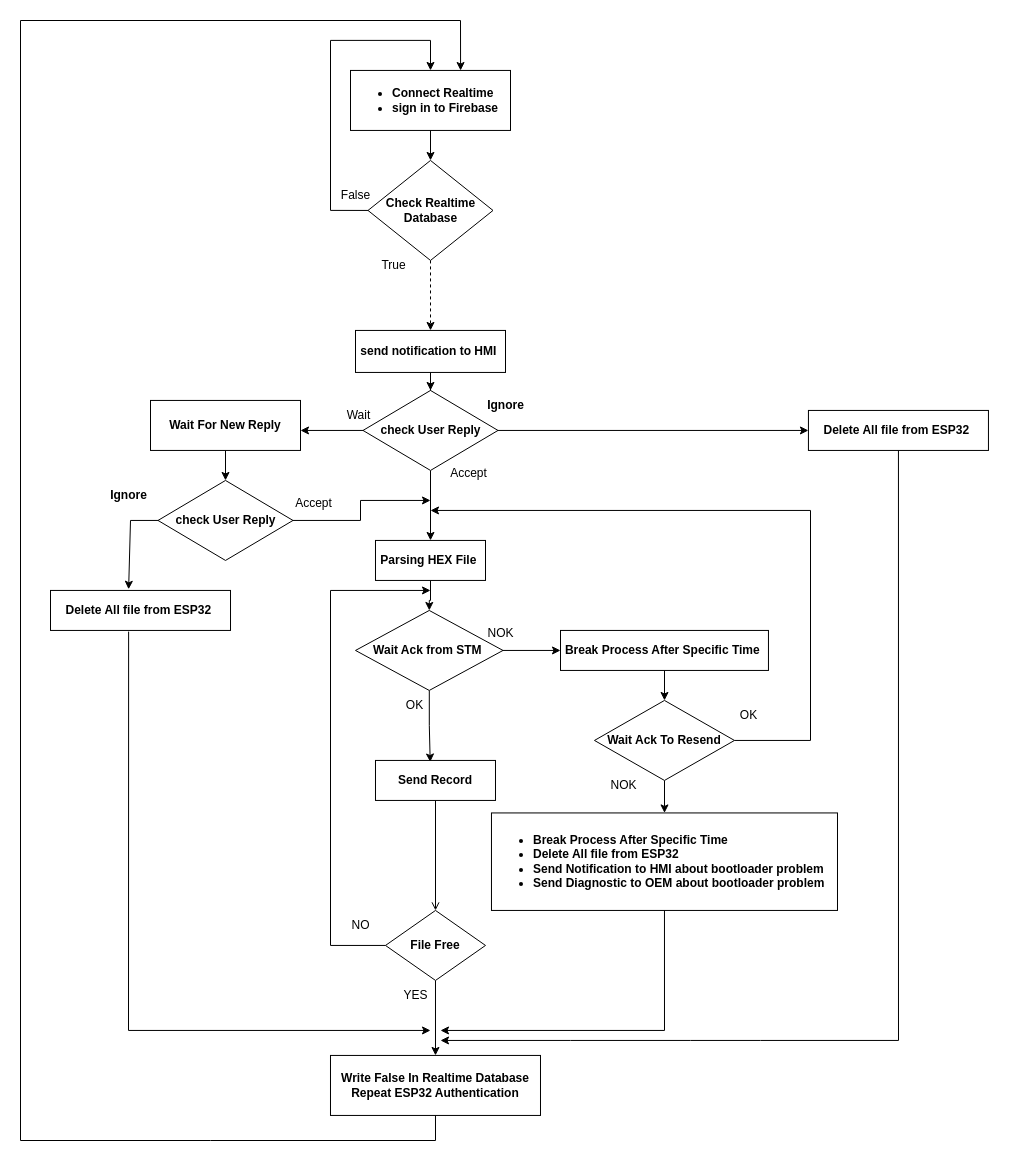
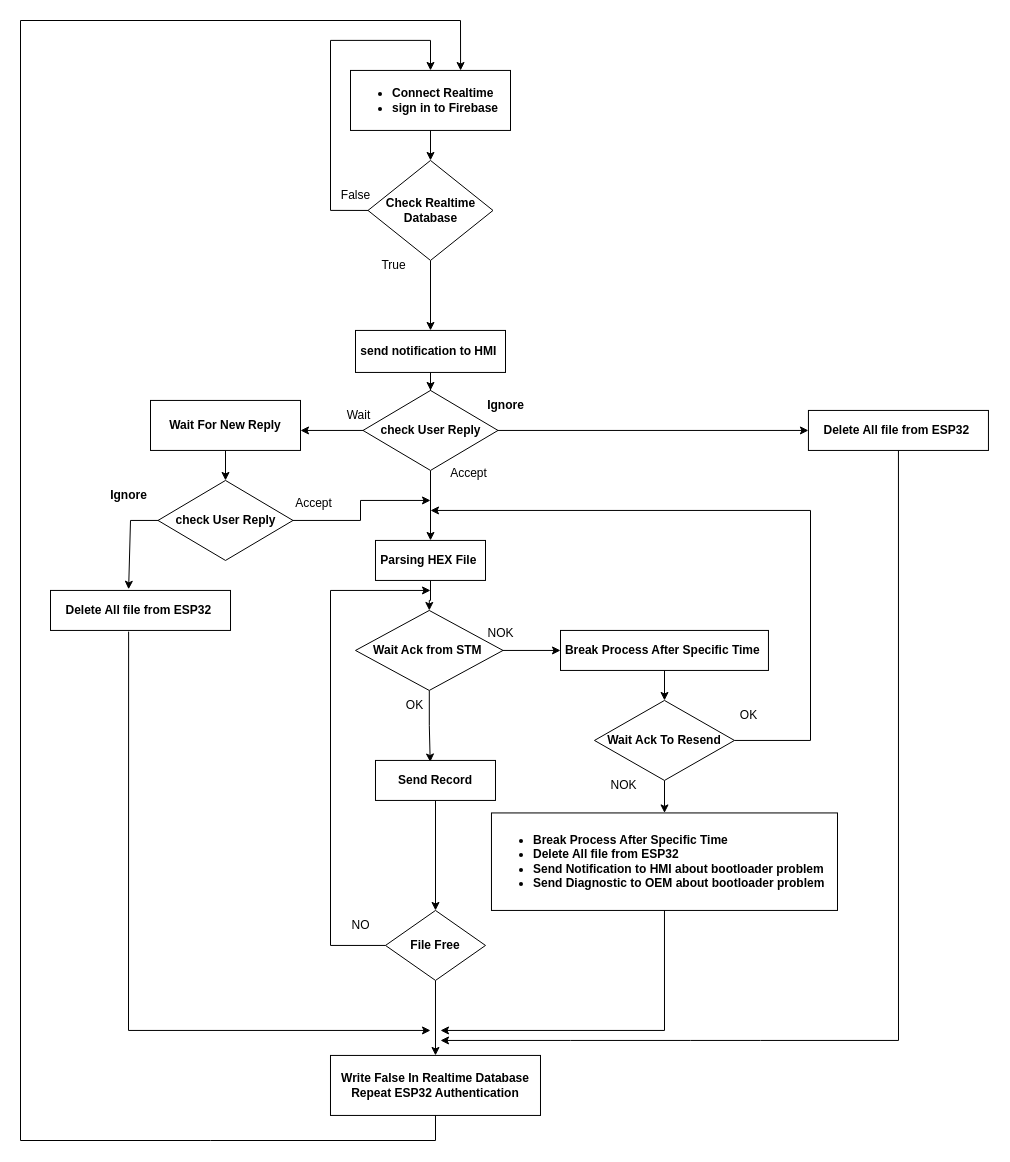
edge "Check Realtime Database" -> "send notification to HMI": style dashed -> solid
edge "Send Record" -> "File Free": arrowhead open -> classic
node "YES": removed
